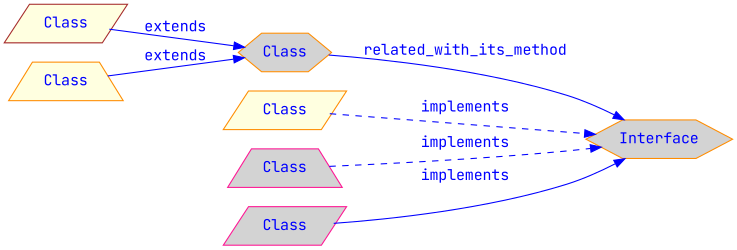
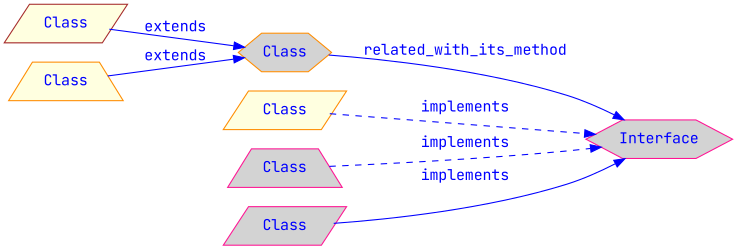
node "Interface": color darkorange -> deeppink
